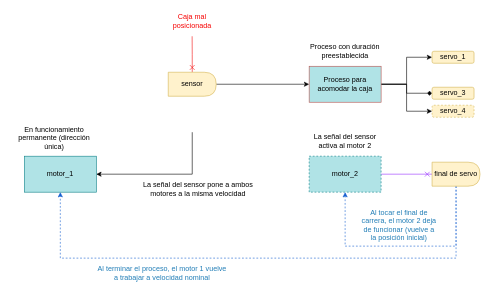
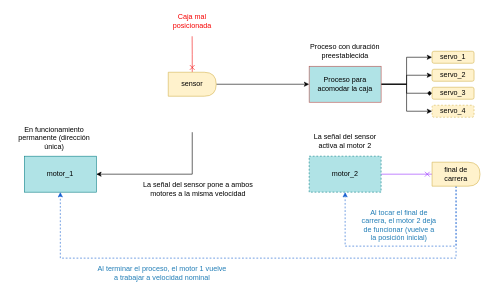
edge "Proceso para acomodar la caja" -> "servo_2": added
node "servo_2": added
node "final de servo": label "final de servo" -> "final de carrera"
